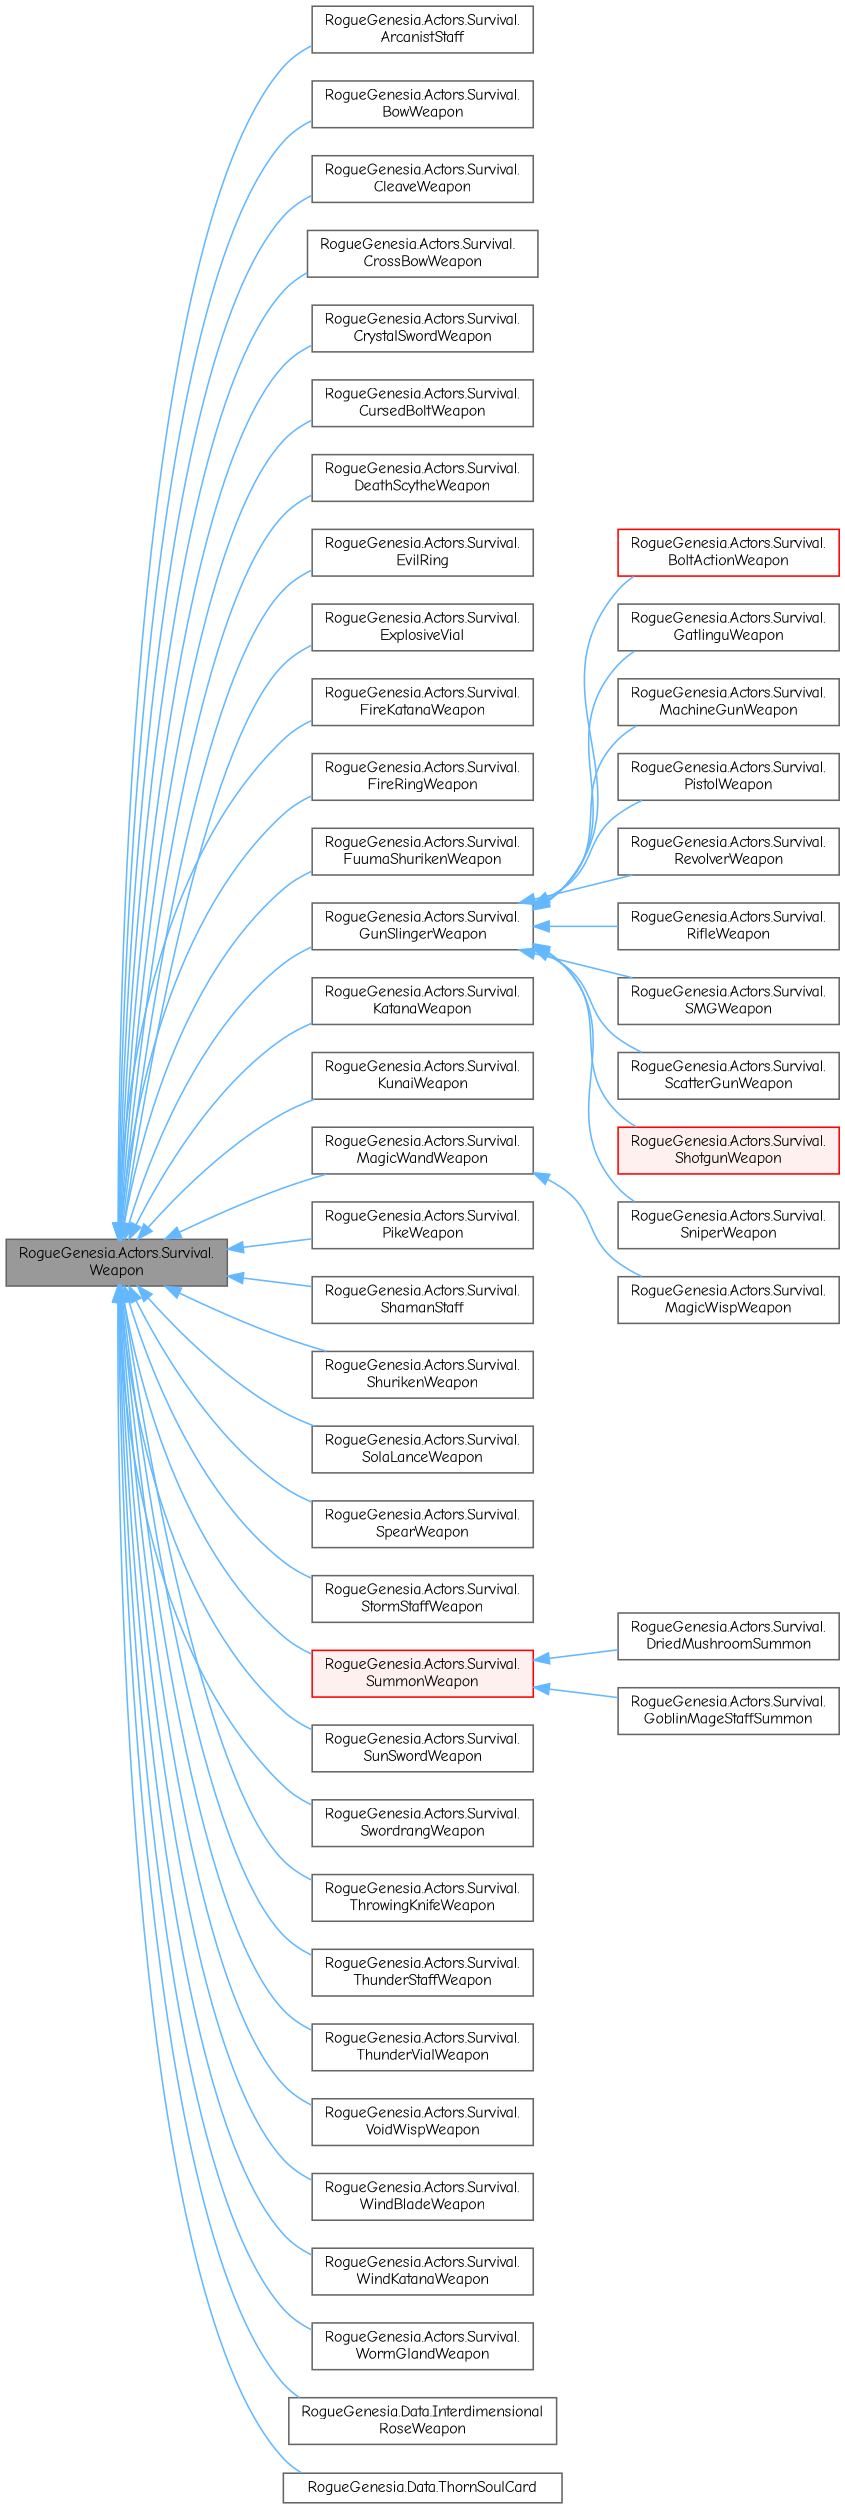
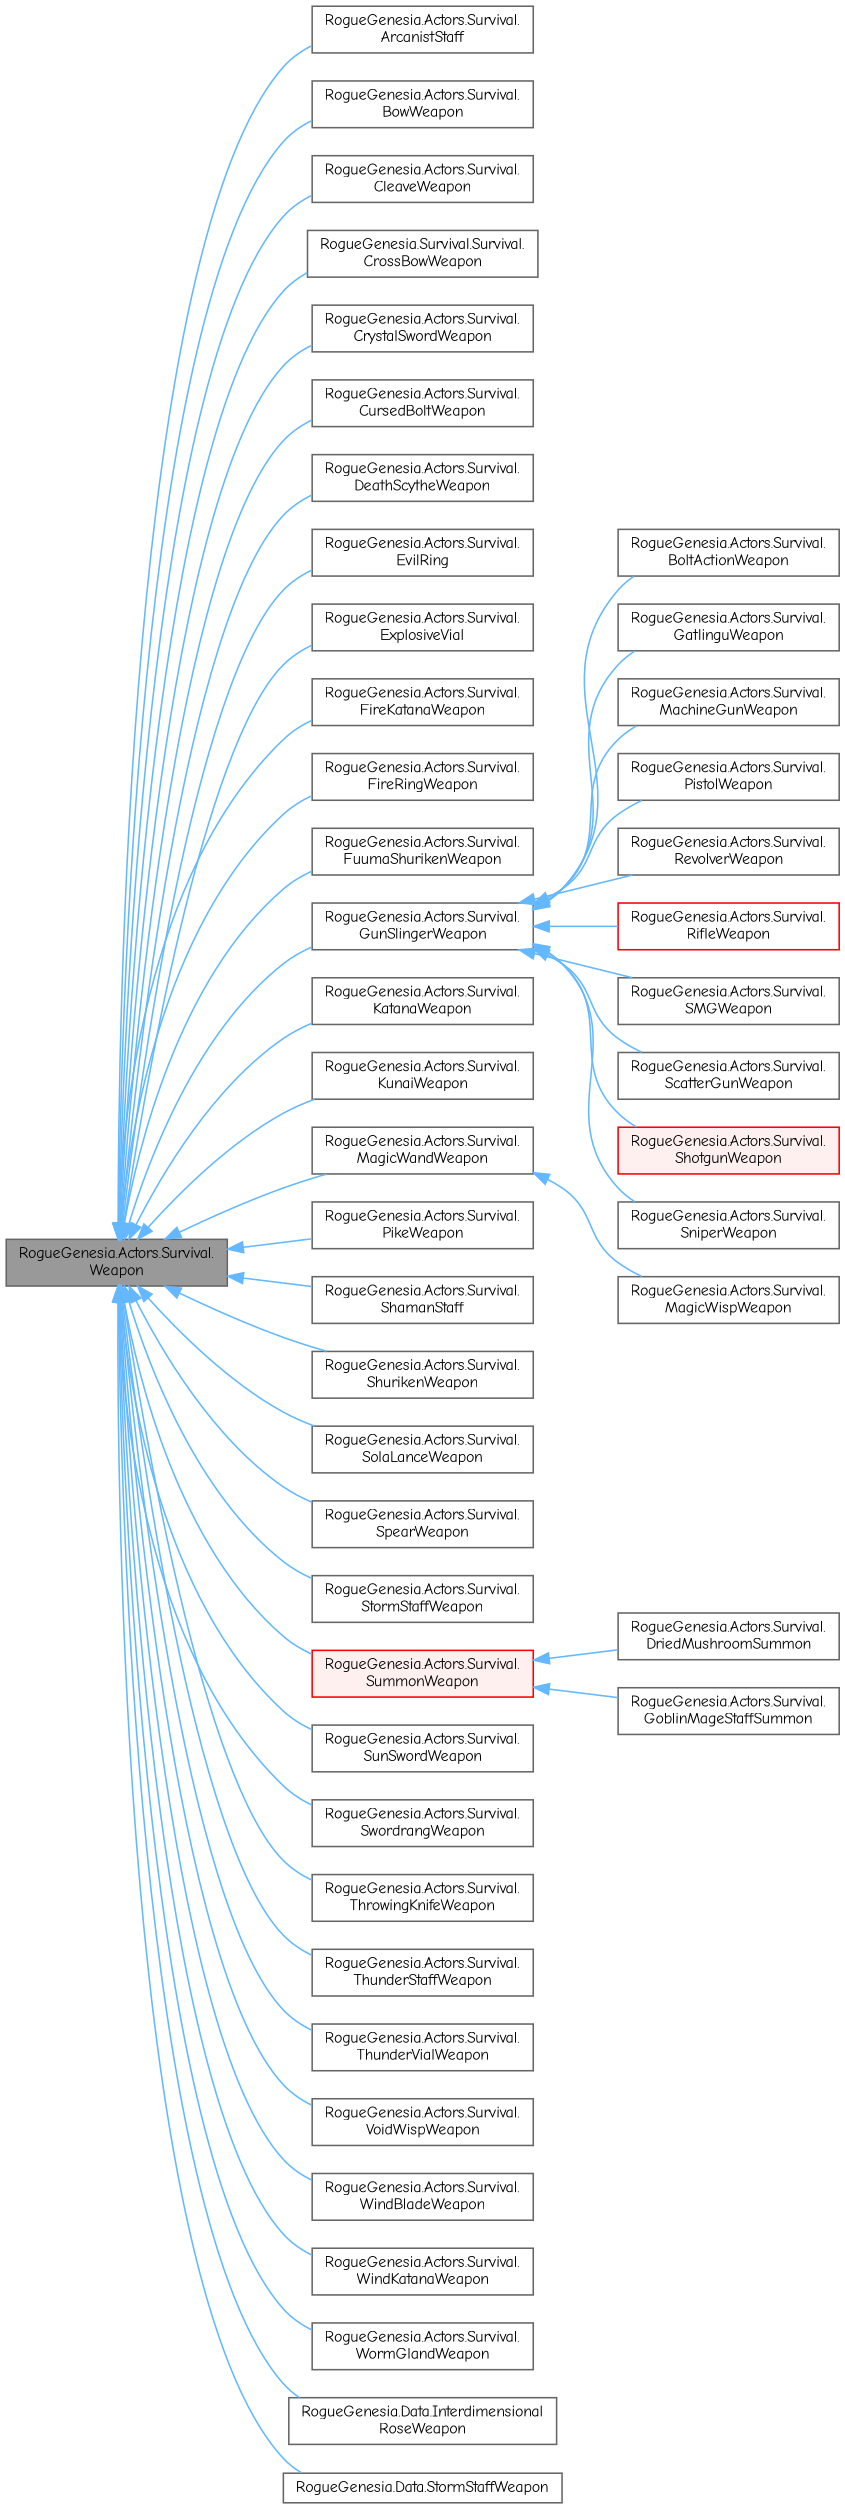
node "RogueGenesia.Actors.Survival. CrossBowWeapon": label "RogueGenesia.Actors.Survival. CrossBowWeapon" -> "RogueGenesia.Survival.Survival. CrossBowWeapon"
node "RogueGenesia.Actors.Survival. BoltActionWeapon": color red -> gray40
node "RogueGenesia.Actors.Survival. RifleWeapon": color gray40 -> red
node "RogueGenesia.Data.ThornSoulCard": label "RogueGenesia.Data.ThornSoulCard" -> "RogueGenesia.Data.StormStaffWeapon"
